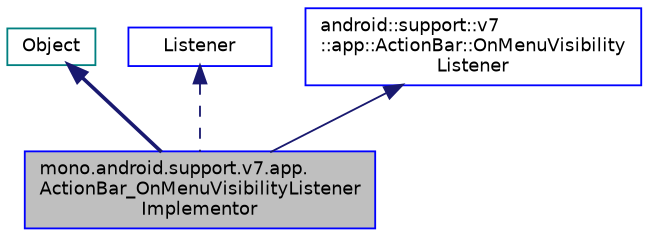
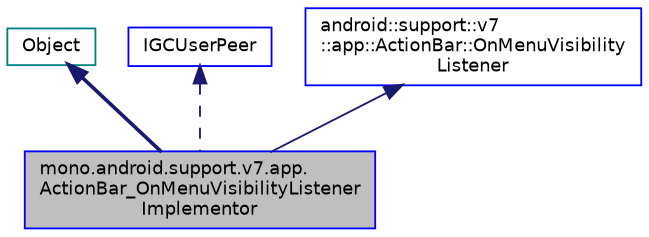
node "Listener": label "Listener" -> "IGCUserPeer"
